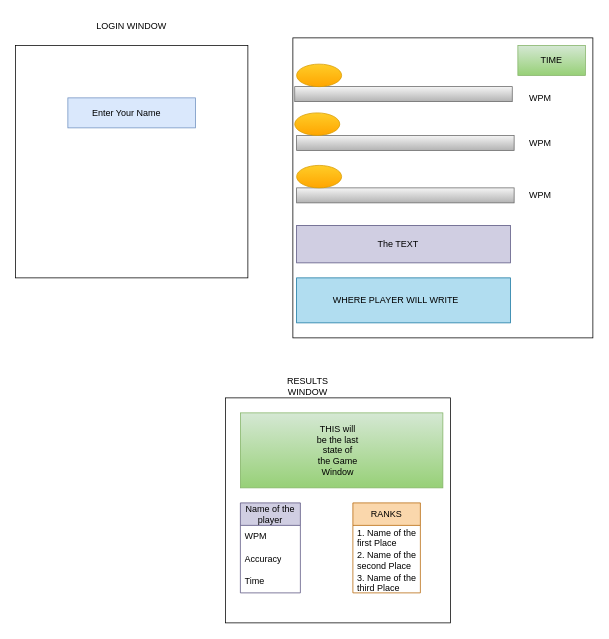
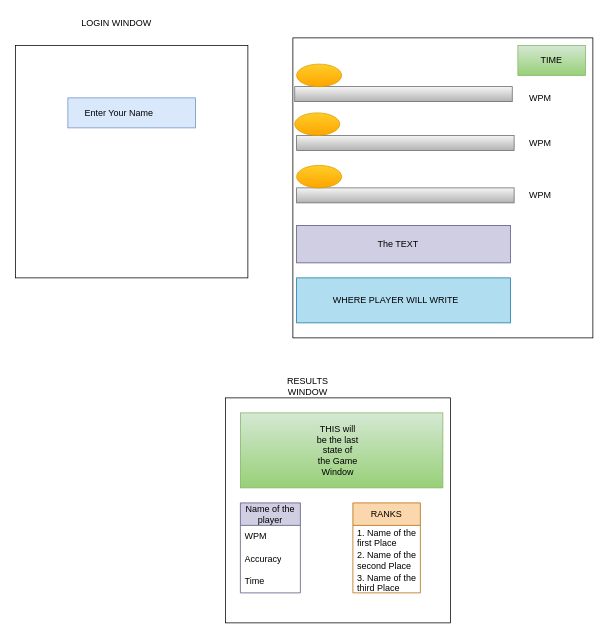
node "LOGIN WINDOW": moved (132, 27) -> (117, 23)
node "Enter Your Name": moved (128, 113) -> (120, 113)
